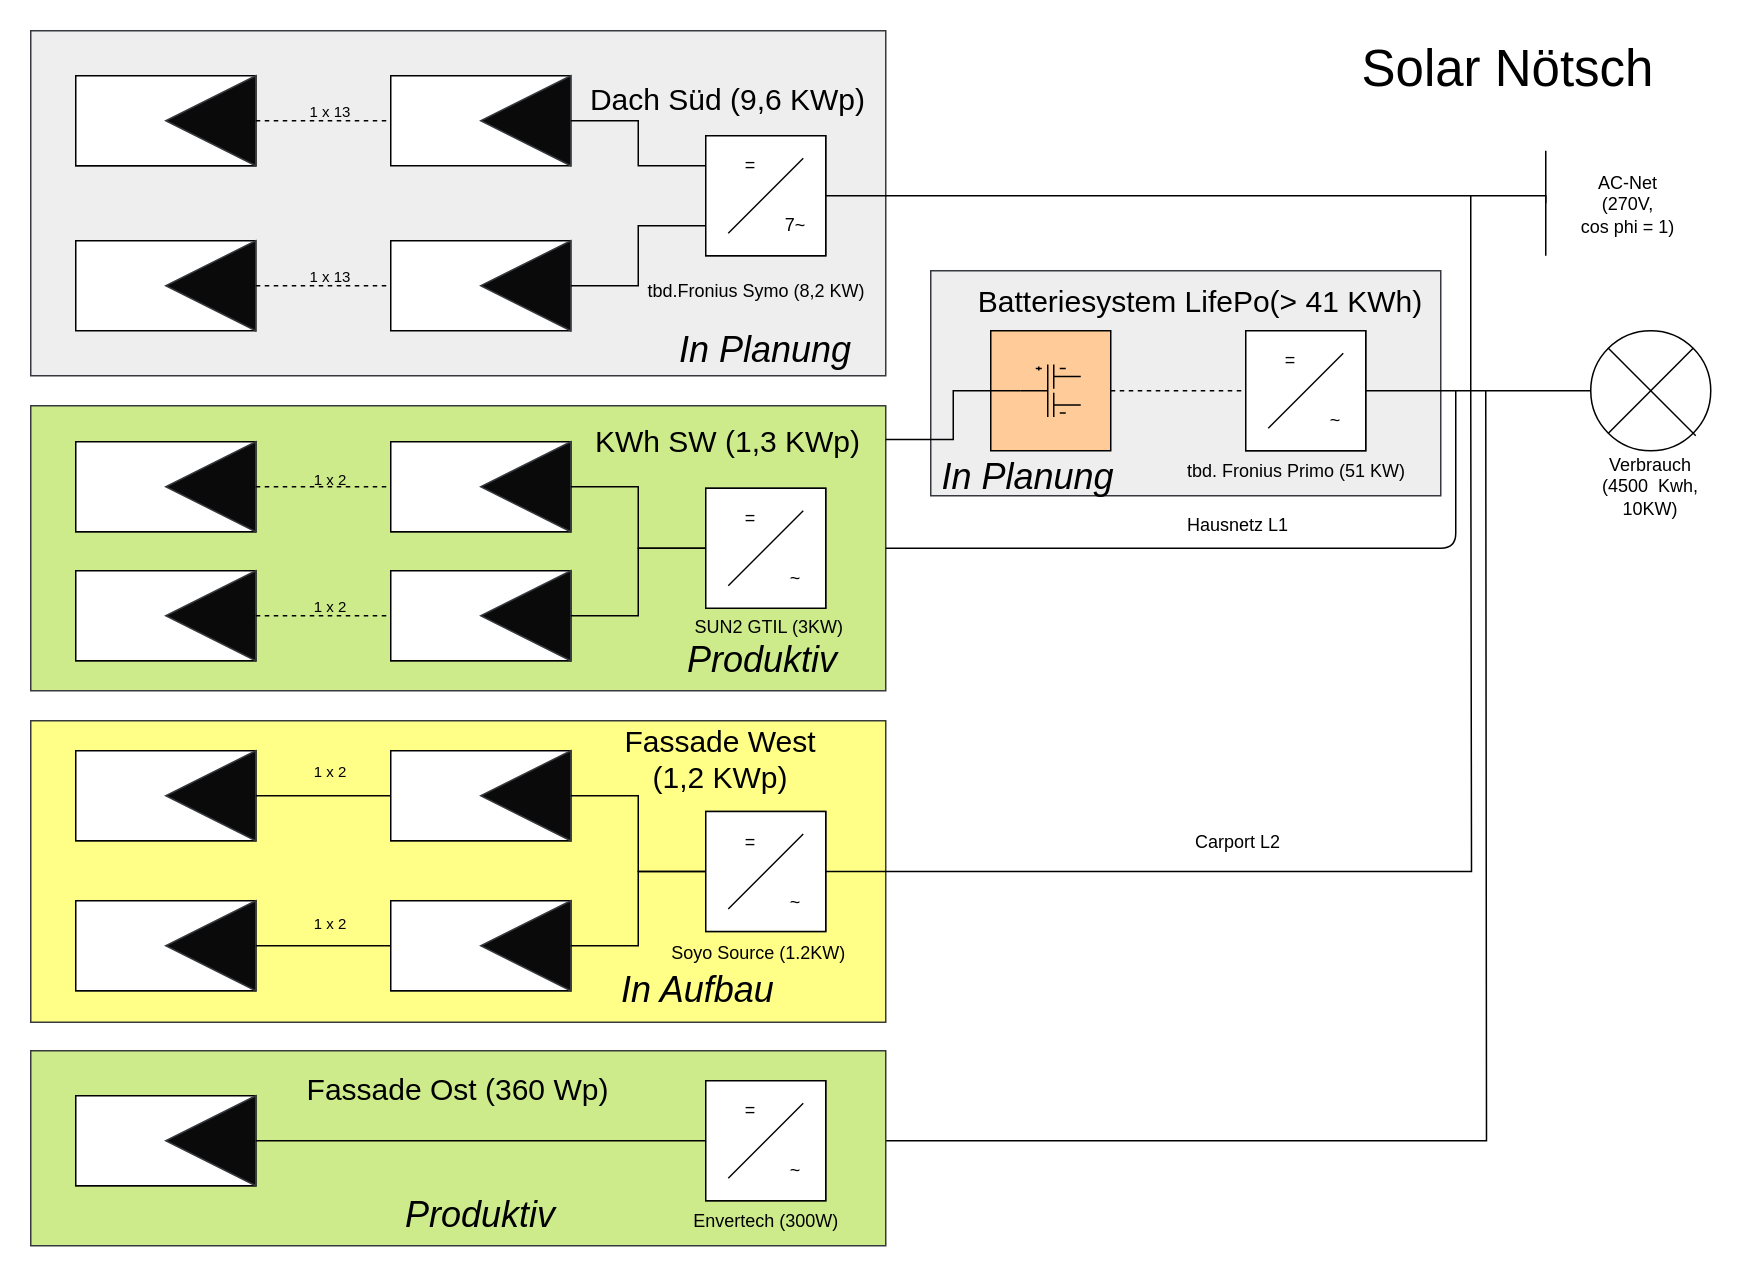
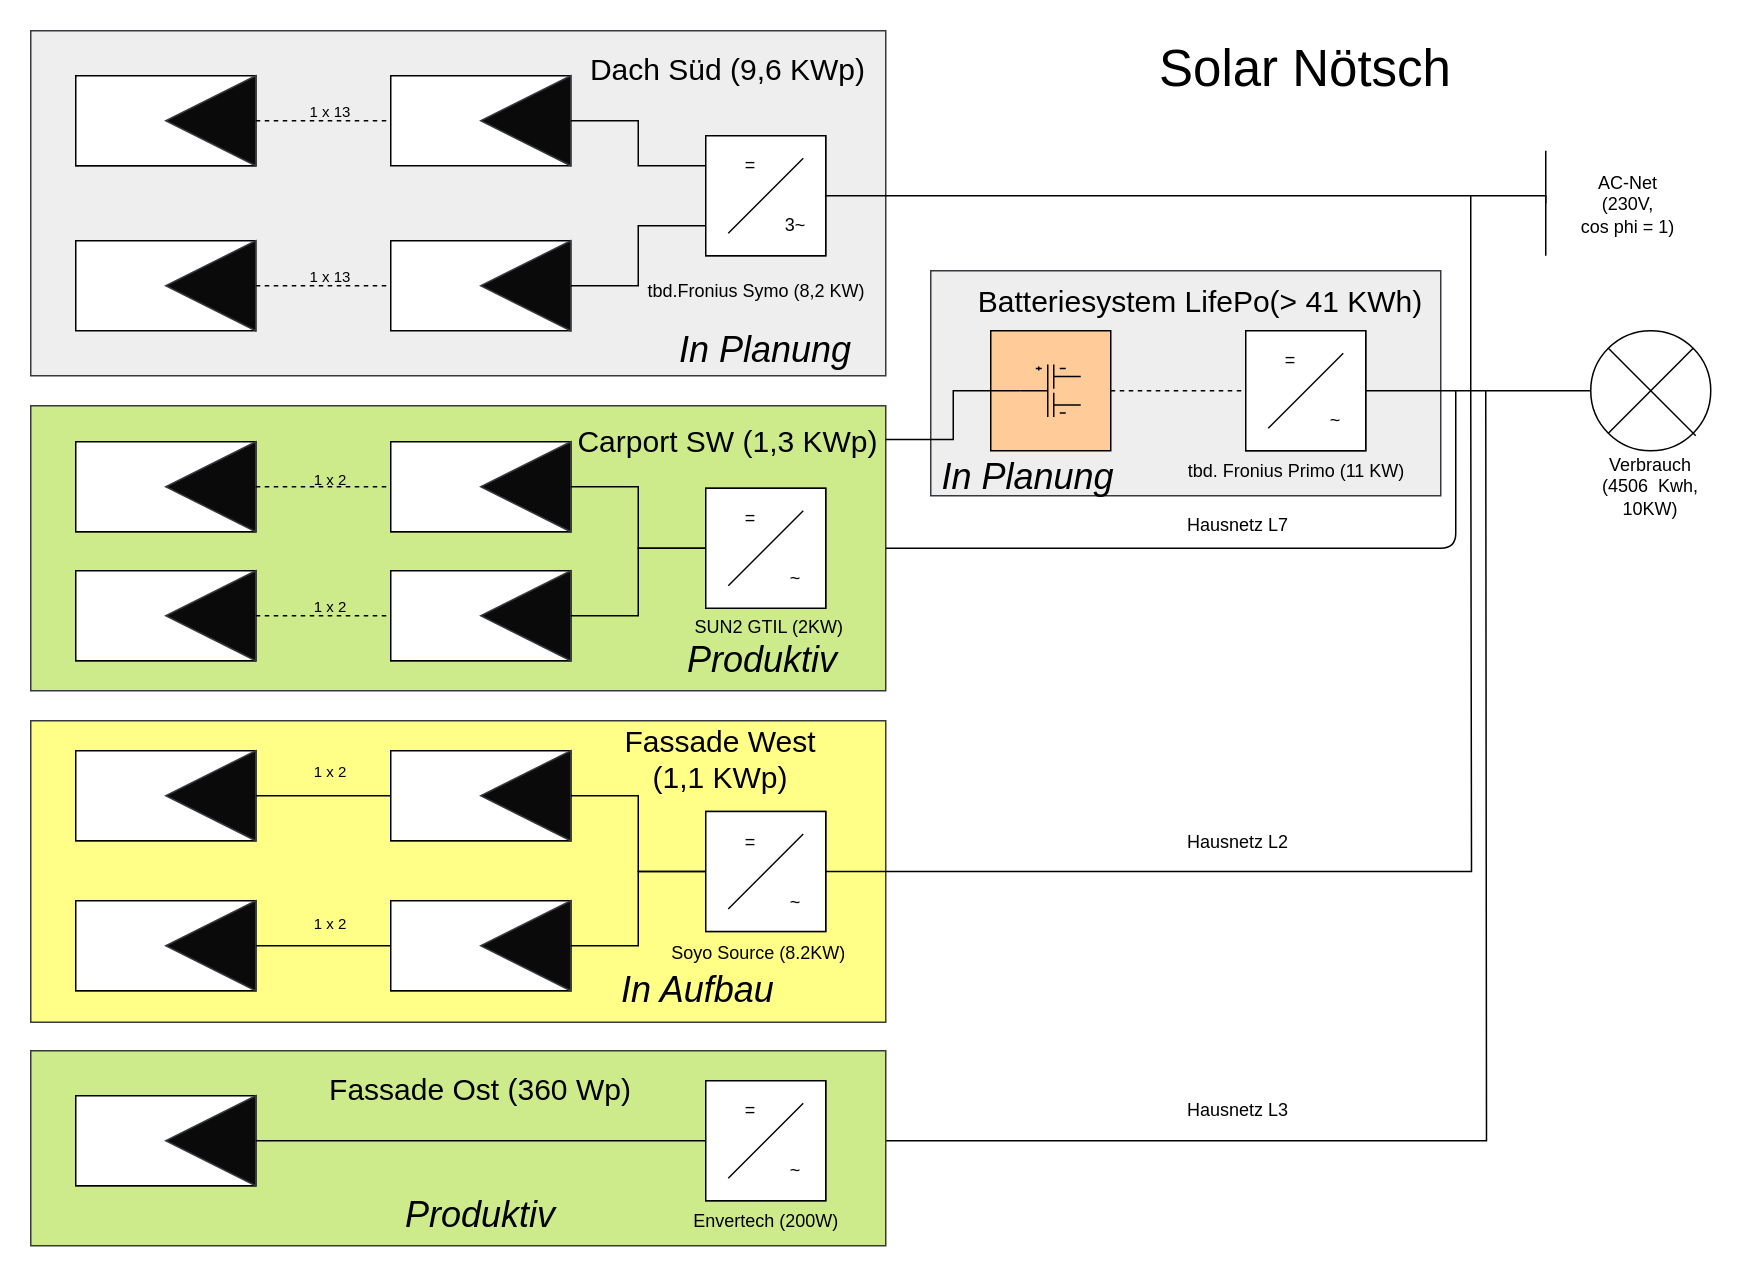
node "Solar Nötsch": moved (1508, 68) -> (1306, 68)
node "Dach Süd (9,6 KWp)": moved (728, 98) -> (728, 68)
node "AC-Net (270V, cos phi = 1)": label "AC-Net (270V, cos phi = 1)" -> "AC-Net (230V, cos phi = 1)"
node "7~": label "7~" -> "3~"
node "KWh SW (1,3 KWp)": label "KWh SW (1,3 KWp)" -> "Carport SW (1,3 KWp)"
node "tbd. Fronius Primo (51 KW)": label "tbd. Fronius Primo (51 KW)" -> "tbd. Fronius Primo (11 KW)"
node "Verbrauch (4500 Kwh, 10KW)": label "Verbrauch (4500 Kwh, 10KW)" -> "Verbrauch (4506 Kwh, 10KW)"
node "Hausnetz L1": label "Hausnetz L1" -> "Hausnetz L7"
node "SUN2 GTIL (3KW)": label "SUN2 GTIL (3KW)" -> "SUN2 GTIL (2KW)"
node "Fassade West (1,2 KWp)": label "Fassade West (1,2 KWp)" -> "Fassade West (1,1 KWp)"
node "Carport L2": label "Carport L2" -> "Hausnetz L2"
node "Soyo Source (1.2KW)": label "Soyo Source (1.2KW)" -> "Soyo Source (8.2KW)"
node "Fassade Ost (360 Wp)": moved (458, 1088) -> (481, 1088)
node "Hausnetz L3": added
node "Envertech (300W)": label "Envertech (300W)" -> "Envertech (200W)"
